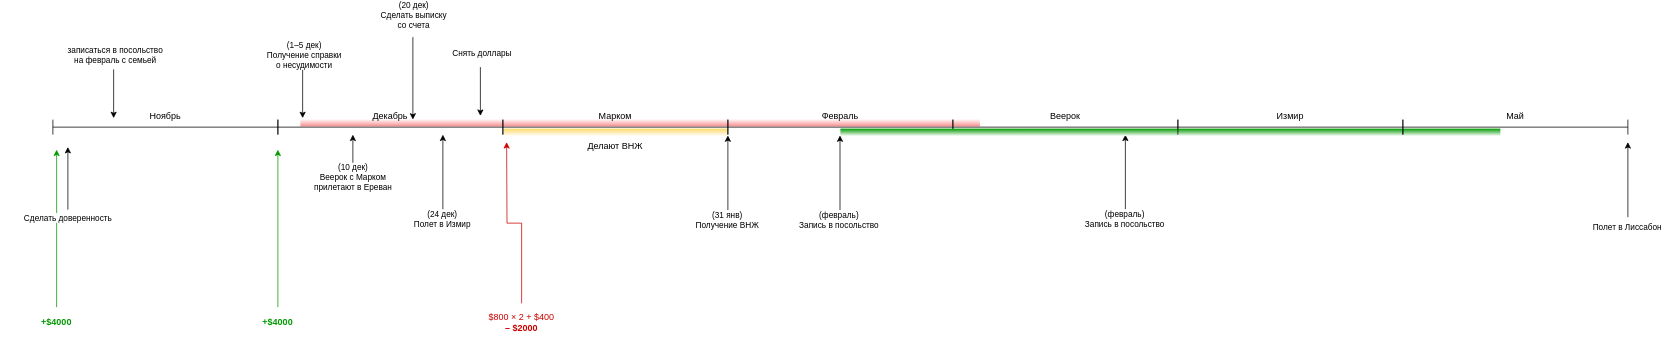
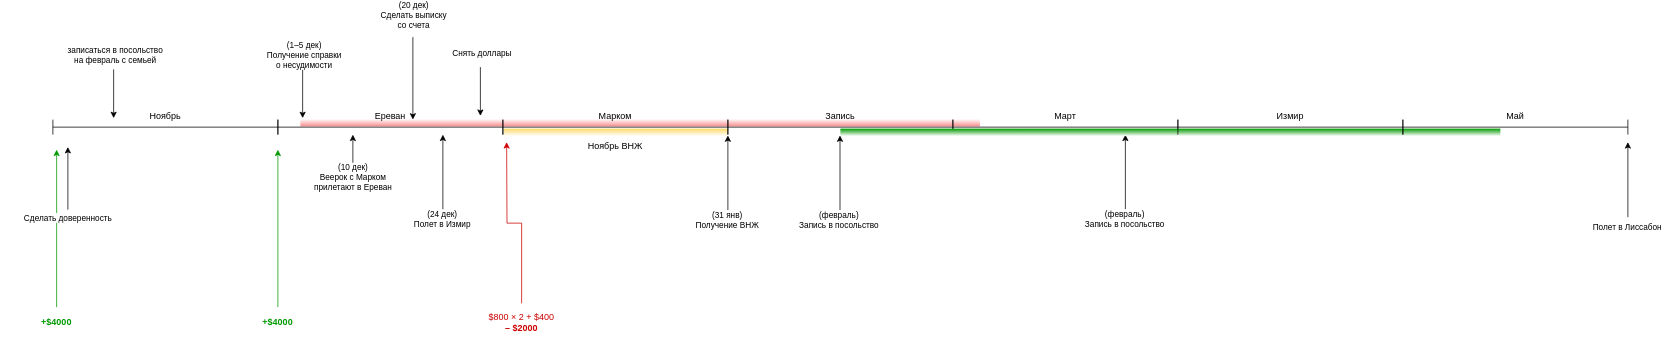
node "Декабрь": label "Декабрь" -> "Ереван"
node "Февраль": label "Февраль" -> "Запись"
node "Веерок": label "Веерок" -> "Март"
node "Делают ВНЖ": label "Делают ВНЖ" -> "Ноябрь ВНЖ"
